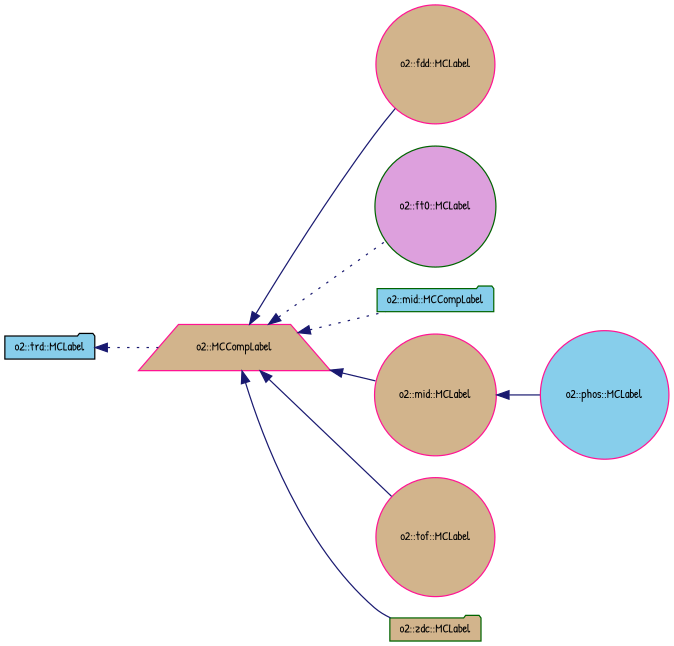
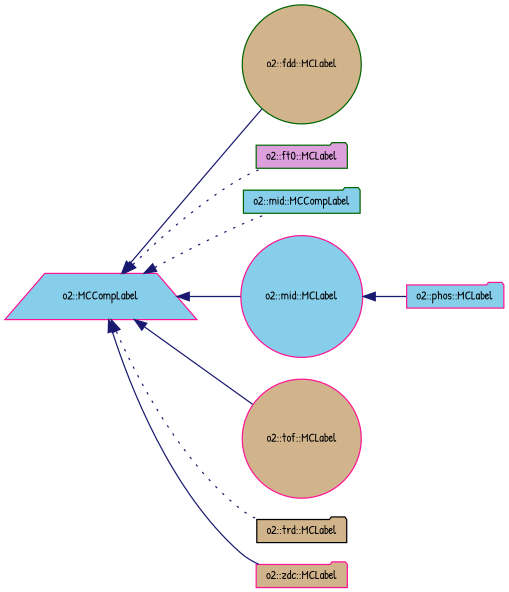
node "o2::fdd::MCLabel": color deeppink -> darkgreen
node "o2::ft0::MCLabel": shape circle -> folder
node "o2::trd::MCLabel": fillcolor skyblue -> tan
edge "o2::MCCompLabel" -> "o2::trd::MCLabel": reversed
node "o2::MCCompLabel": fillcolor tan -> skyblue
node "o2::mid::MCLabel": fillcolor tan -> skyblue
node "o2::phos::MCLabel": shape circle -> folder
node "o2::zdc::MCLabel": color darkgreen -> deeppink
